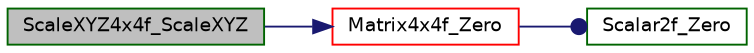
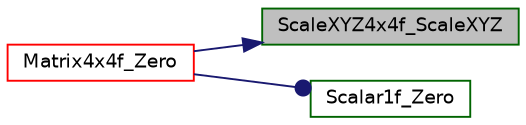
edge "ScaleXYZ4x4f_ScaleXYZ" -> "Matrix4x4f_Zero": reversed
node "Scalar2f_Zero": label "Scalar2f_Zero" -> "Scalar1f_Zero"
